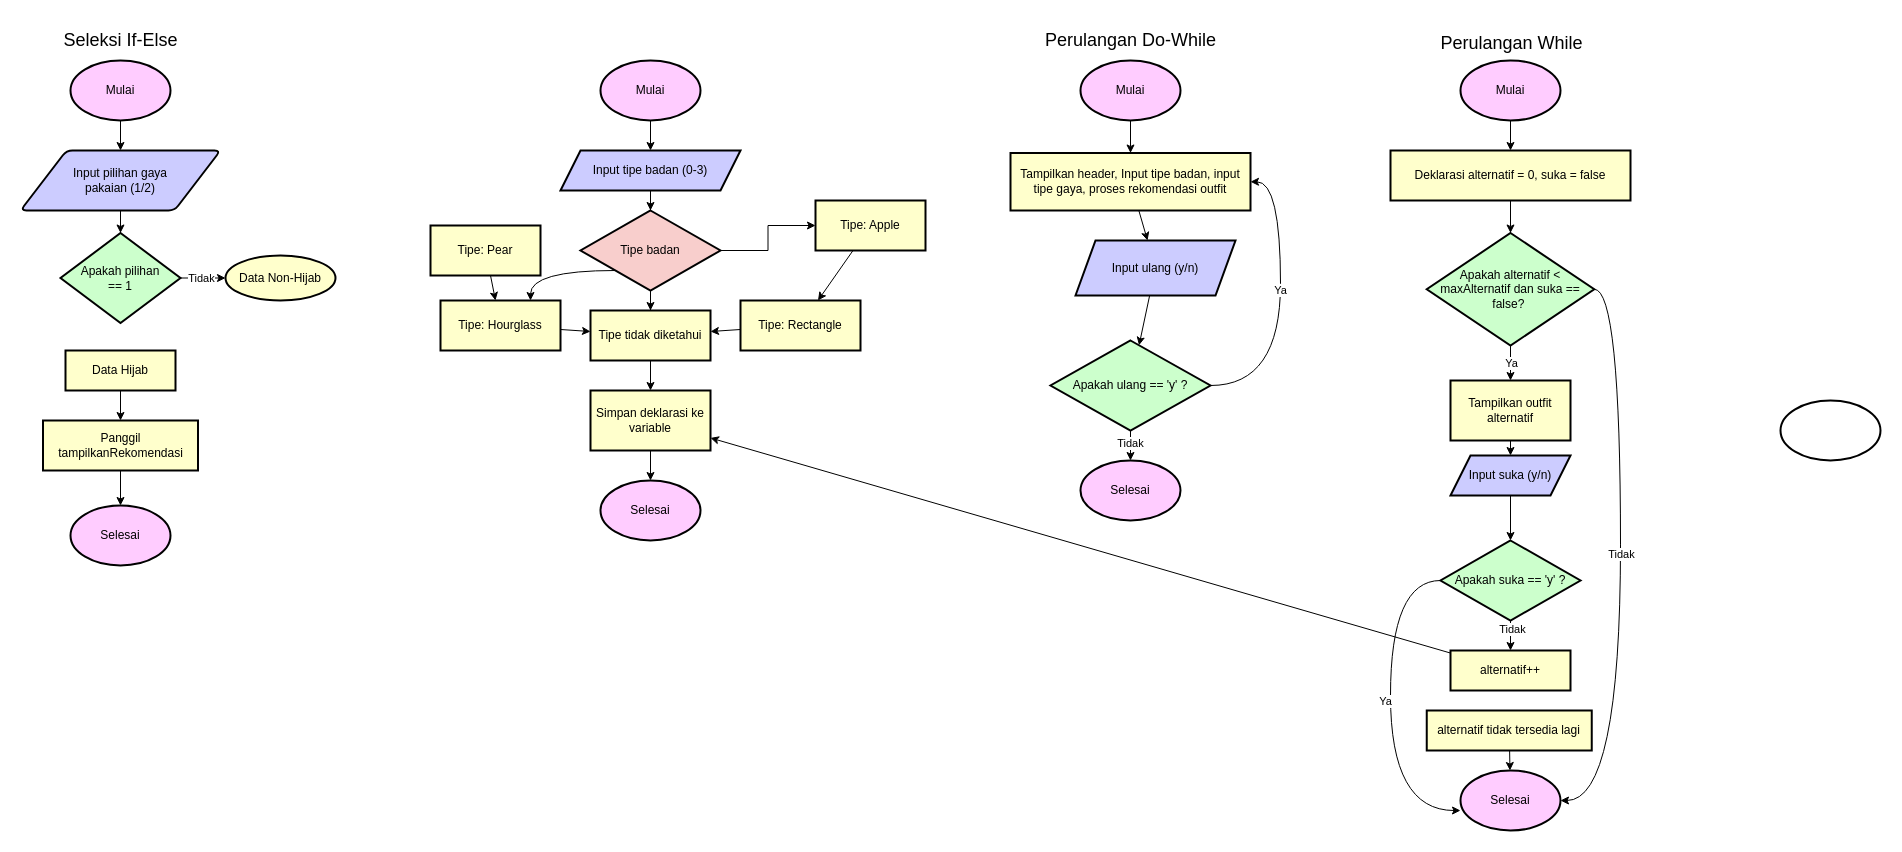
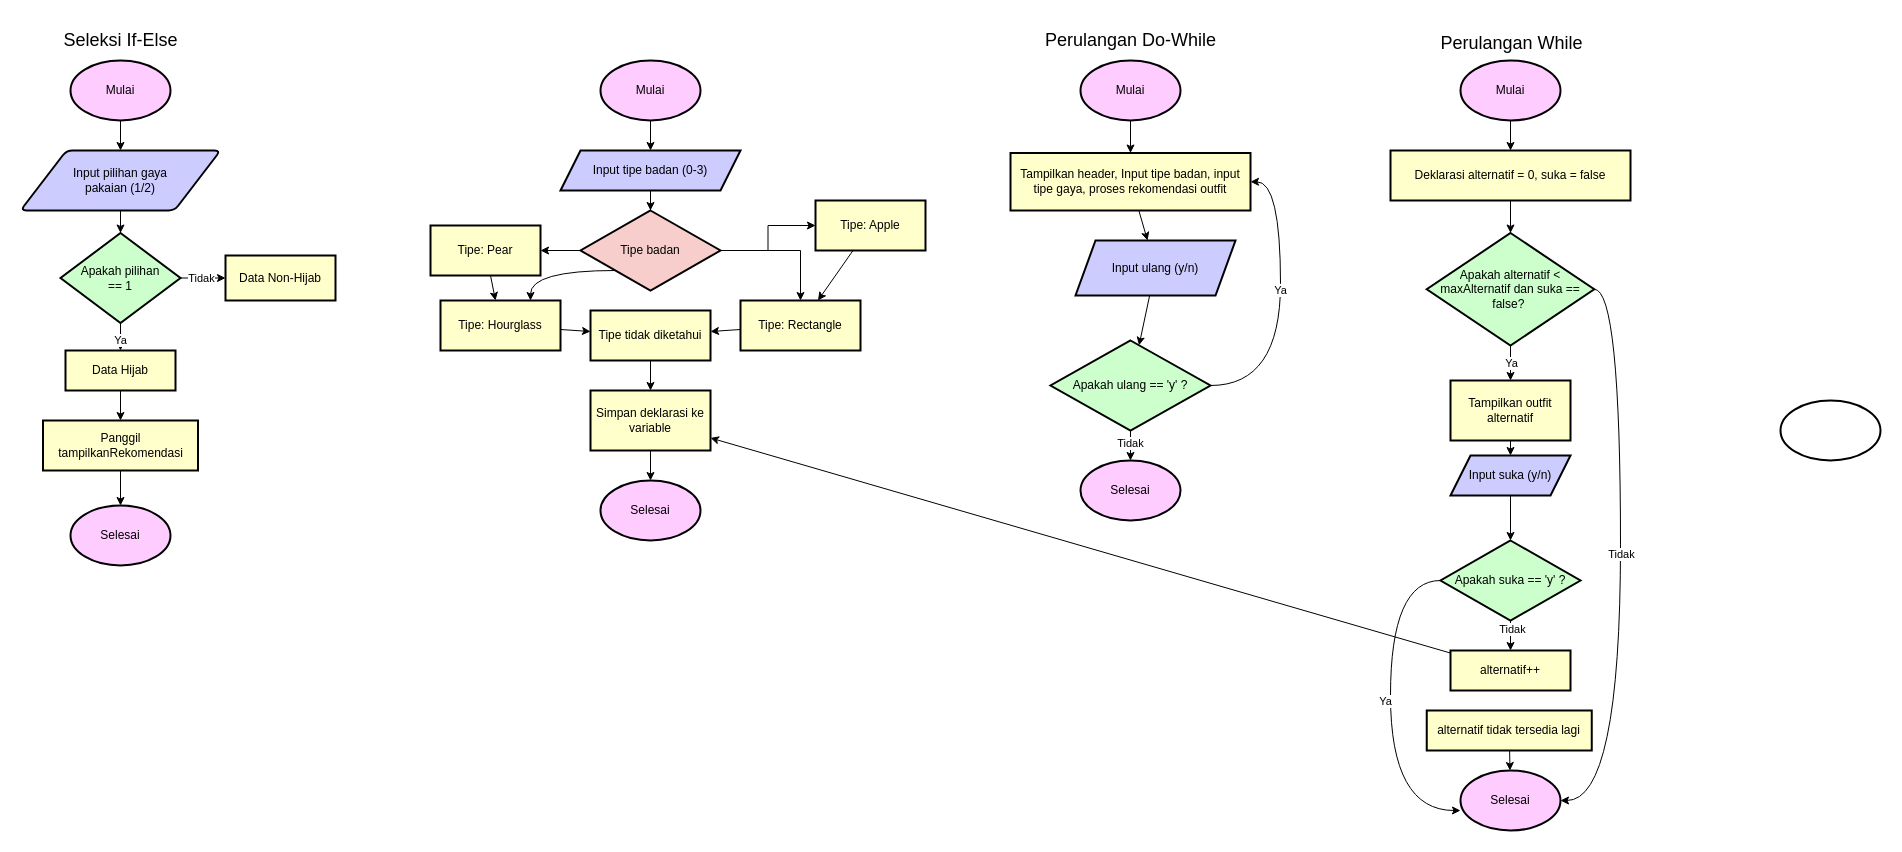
edge "Tipe badan" -> "Tipe: Pear": added
node "Data Non-Hijab": shape ellipse -> rectangle
edge "Tipe badan" -> "Tipe tidak diketahui": now "Tipe badan" -> "Tipe: Rectangle"
edge "Apakah pilihan == 1" -> "Data Hijab": added, label "Ya"
